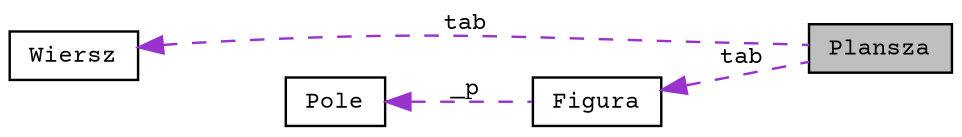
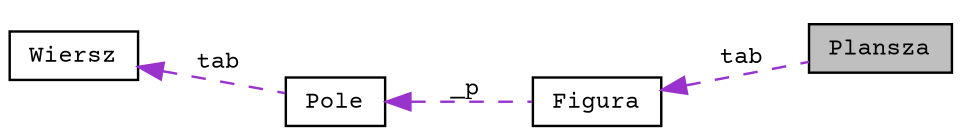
edge "Plansza" -> "Wiersz": now "Pole" -> "Wiersz"
